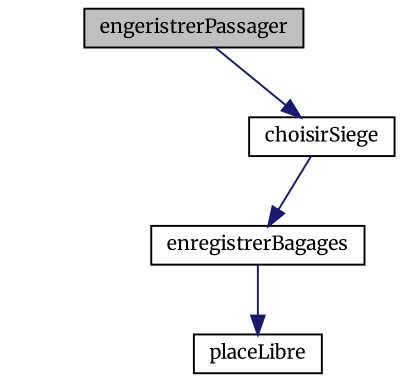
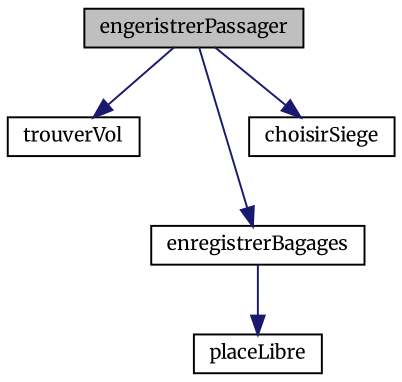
node "trouverVol": added
edge "choisirSiege" -> "enregistrerBagages": now "engeristrerPassager" -> "enregistrerBagages"
